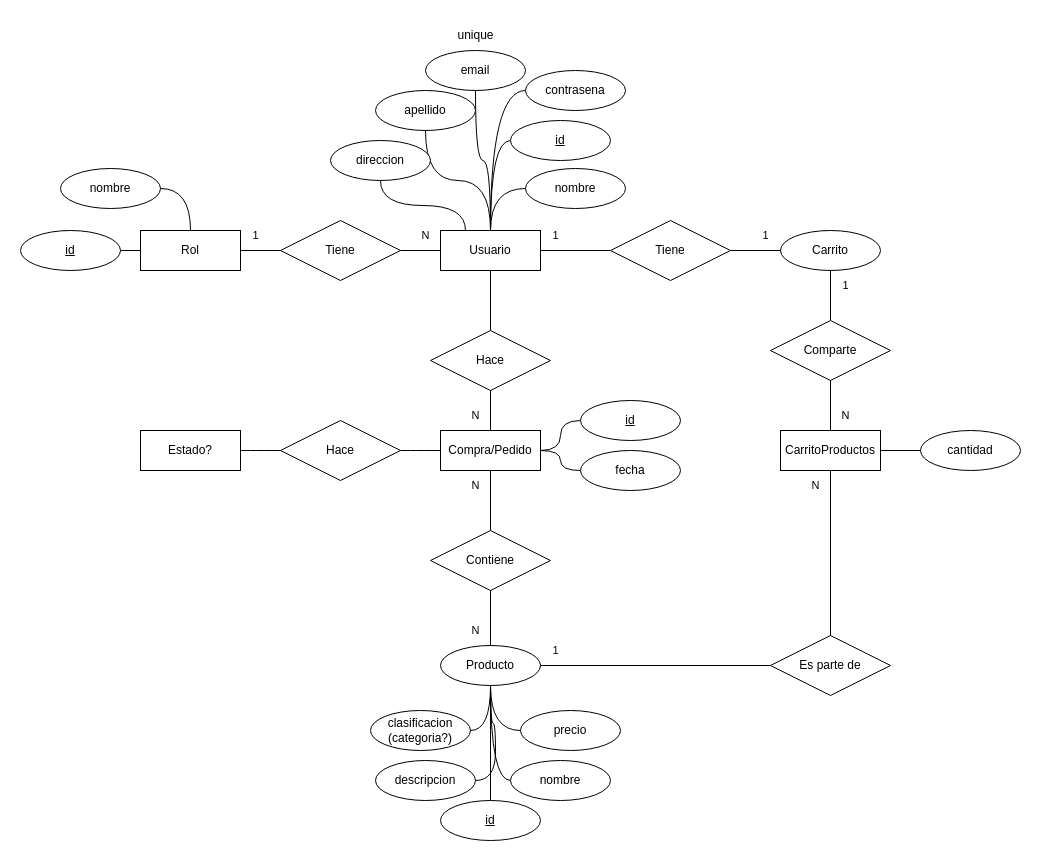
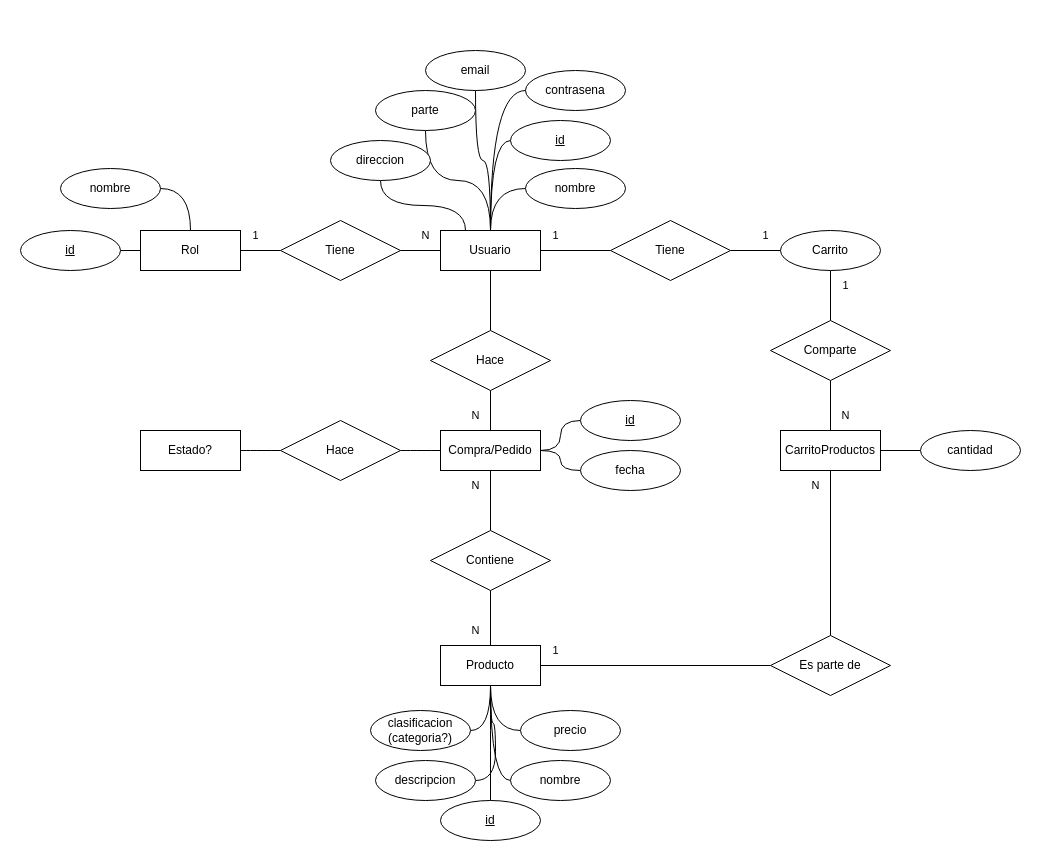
node "unique": removed
node "apellido": label "apellido" -> "parte"
node "Producto": shape ellipse -> rectangle
